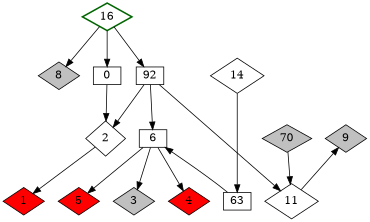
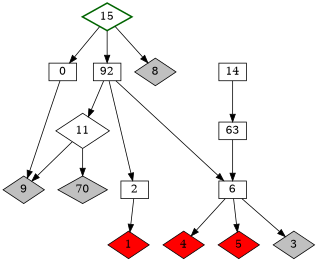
node "16": label "16" -> "15"
node "14": shape diamond -> box
edge "0" -> "2": now "0" -> "9"
node "2": shape diamond -> box
edge "70" -> "11": reversed
